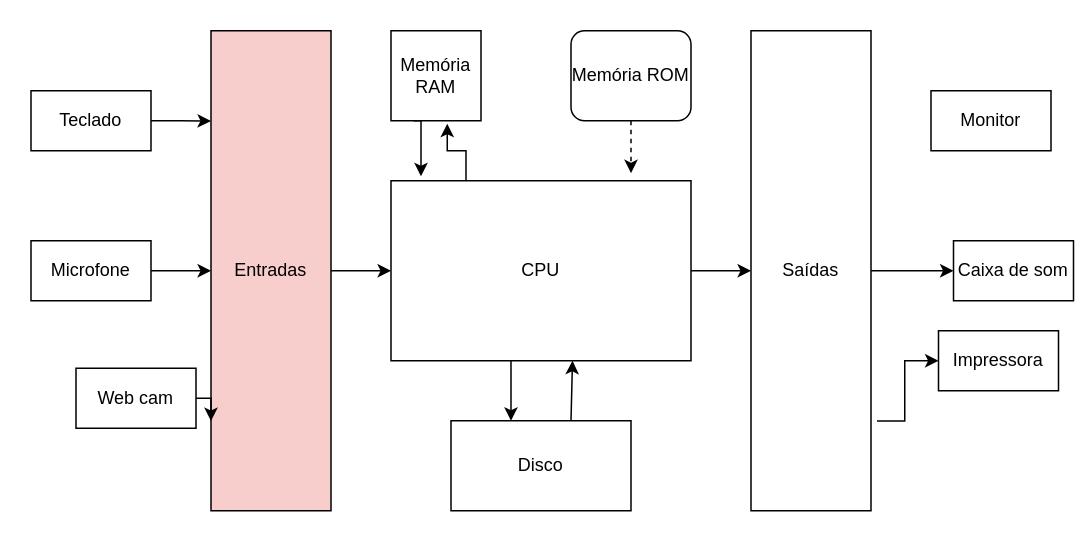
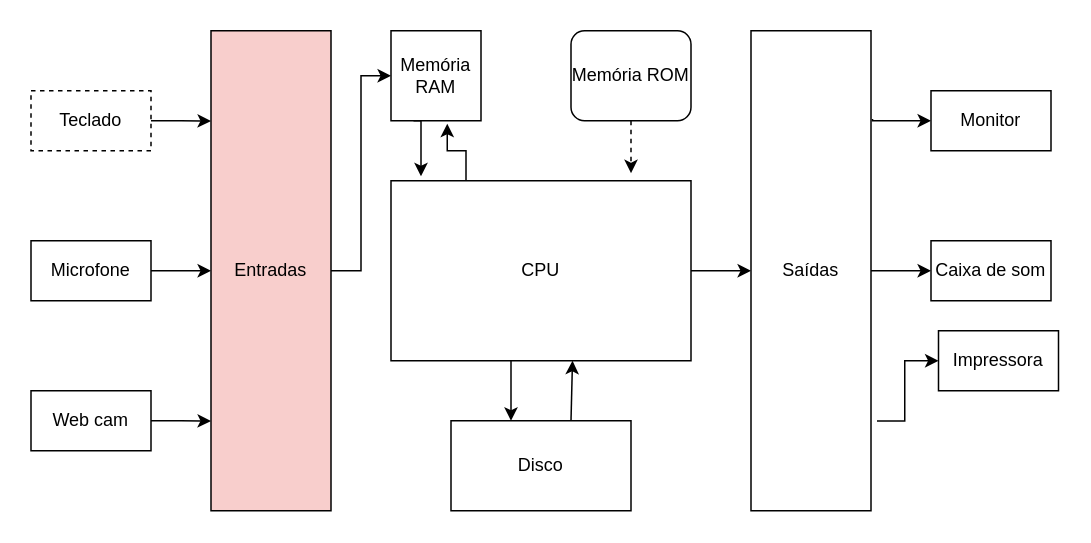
node "Teclado": style solid -> dashed
edge "Saídas" -> "Monitor": added
edge "Entradas" -> "CPU": now "Entradas" -> "Memória RAM"
node "Caixa de som": moved (1013, 271) -> (991, 271)
node "Web cam": moved (136, 398) -> (91, 421)
